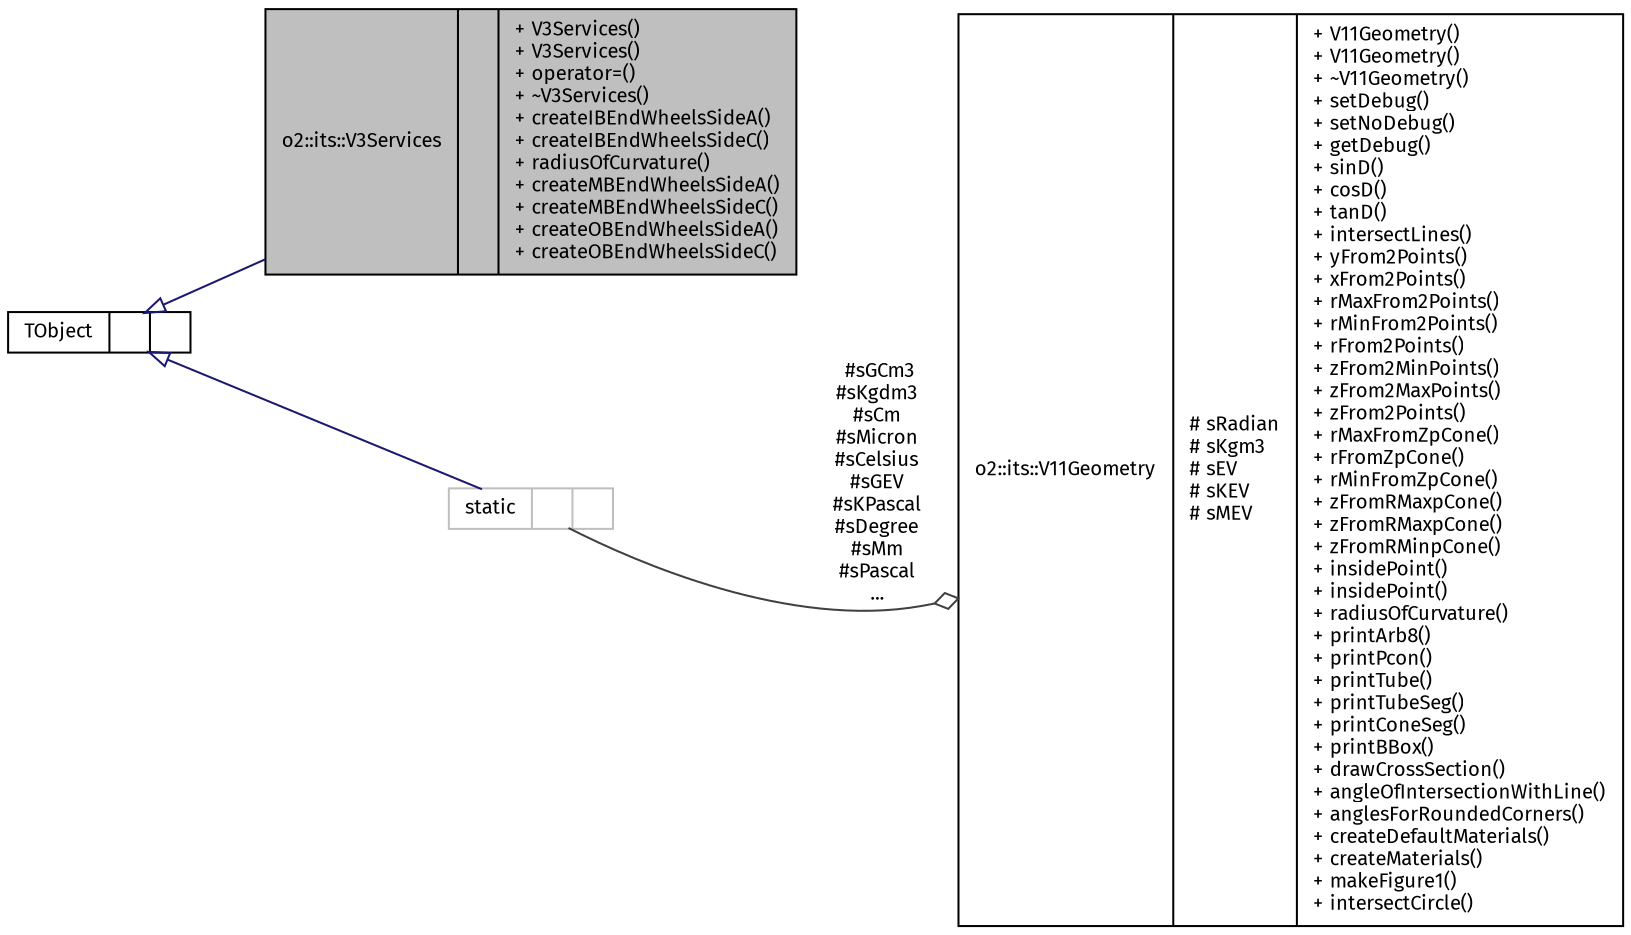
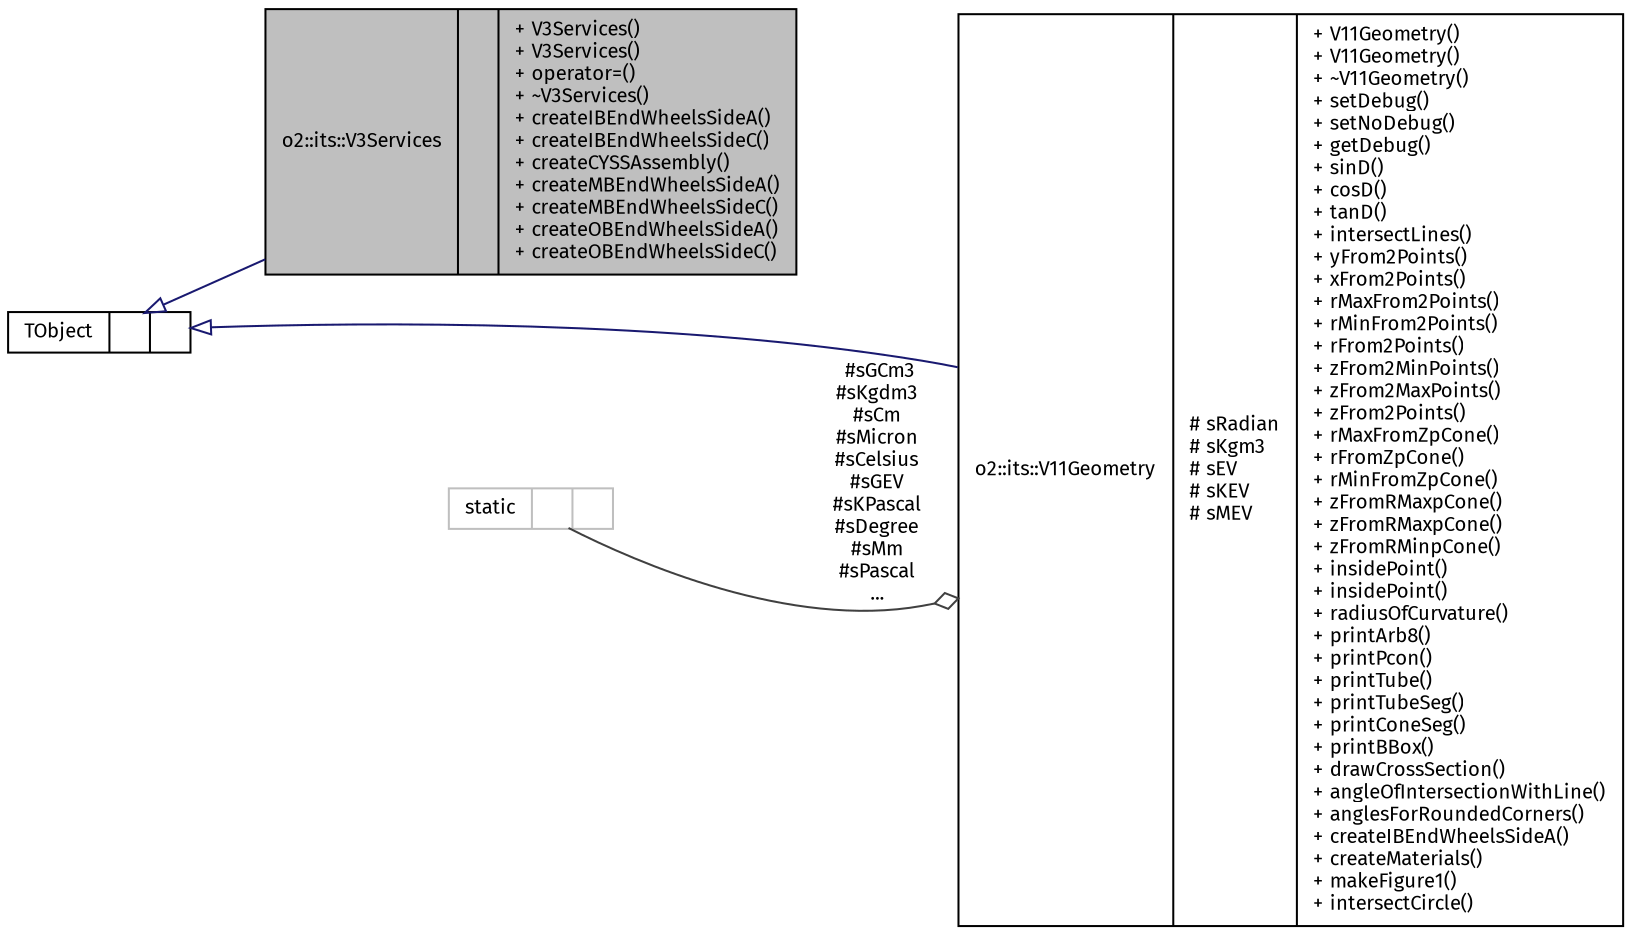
node "o2::its::V3Services": text "+ radiusOfCurvature()" -> "+ createCYSSAssembly()"
edge "static" -> "TObject": now "o2::its::V11Geometry" -> "TObject"
node "o2::its::V11Geometry": text "+ createDefaultMaterials()" -> "+ createIBEndWheelsSideA()"
